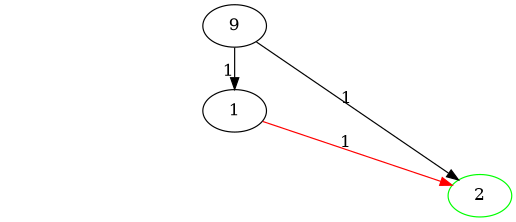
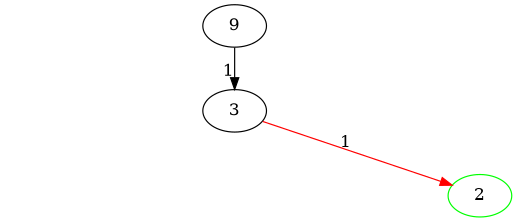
edge "9" -> "2": removed, label "1"
node "1": label "1" -> "3"
